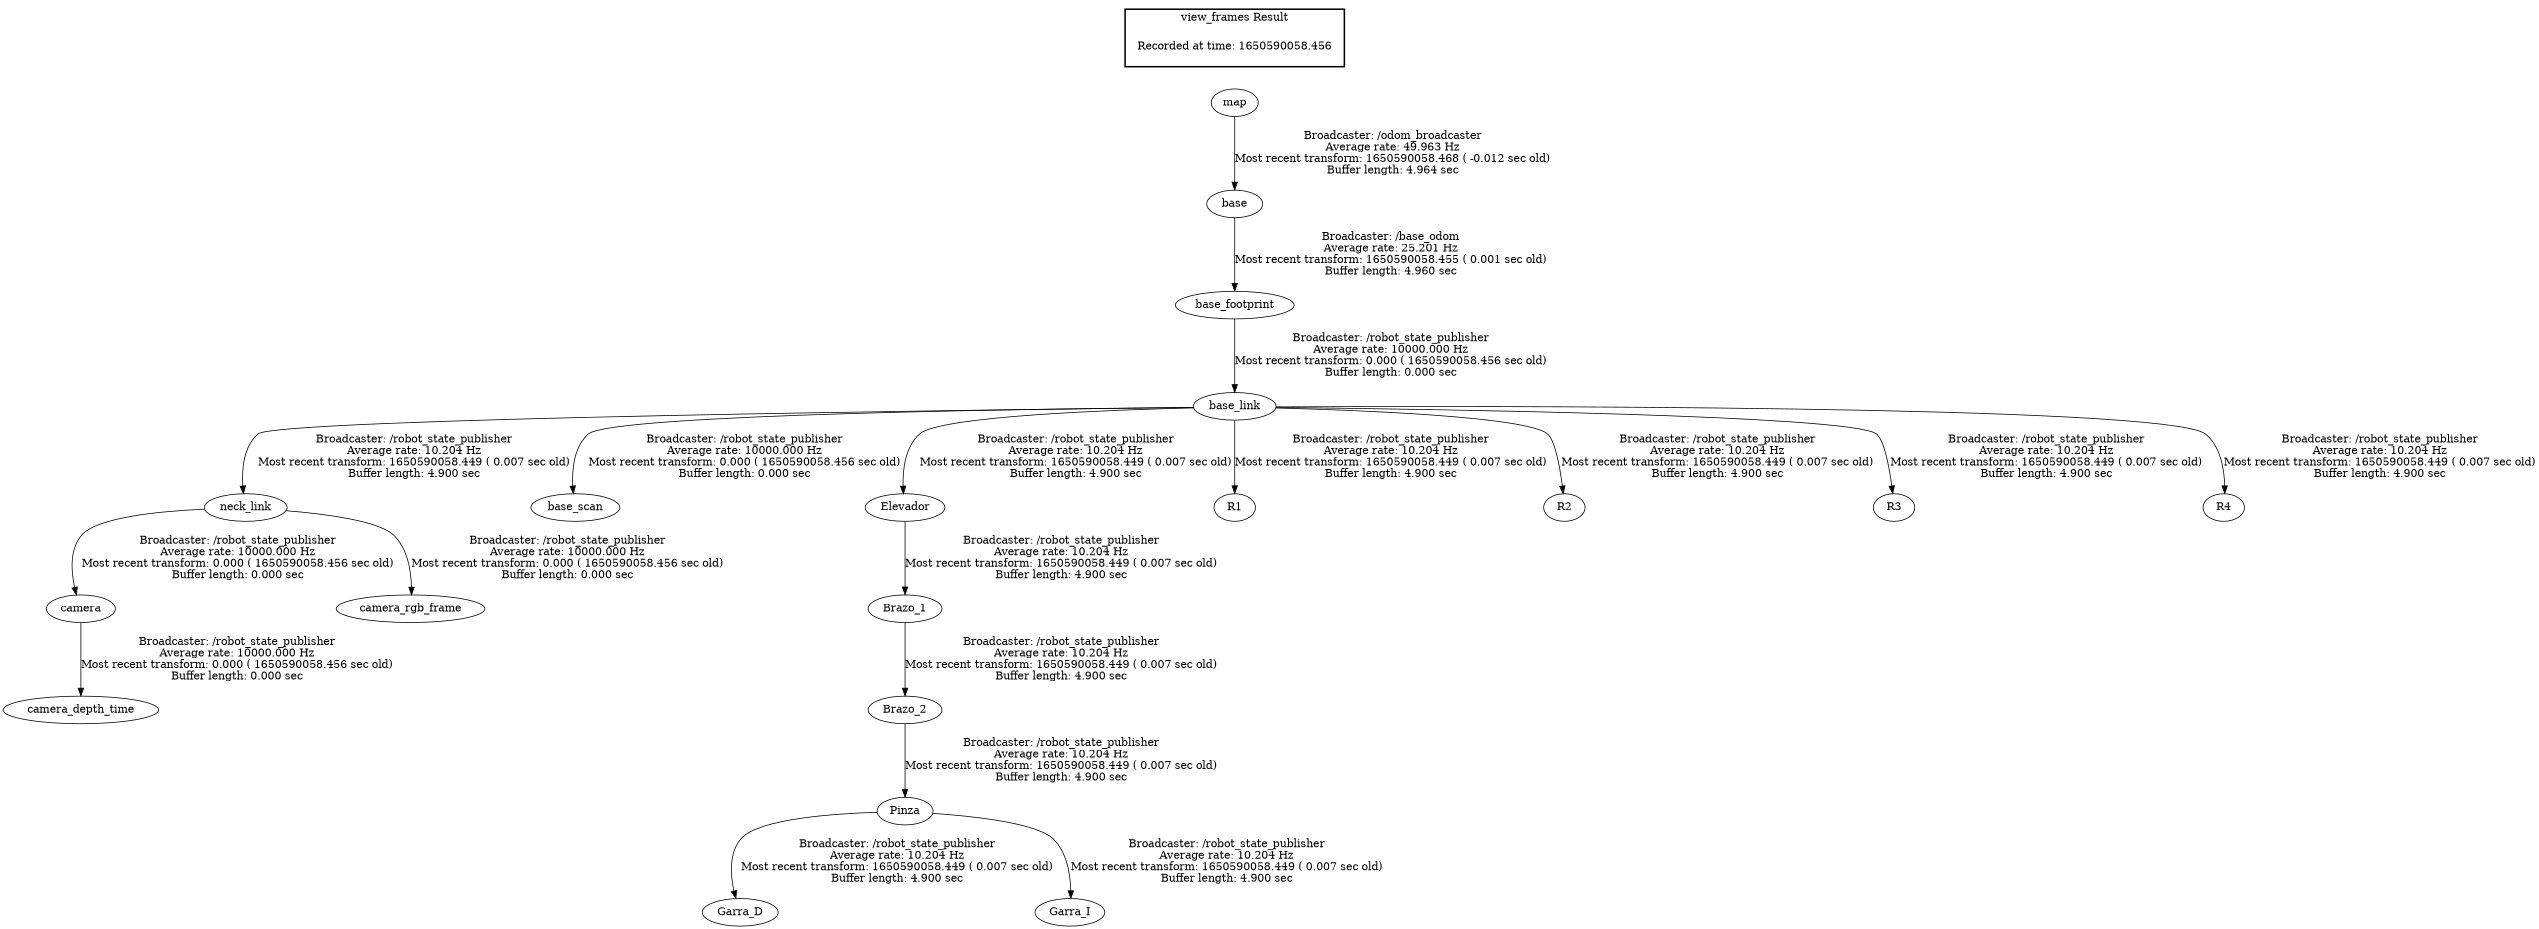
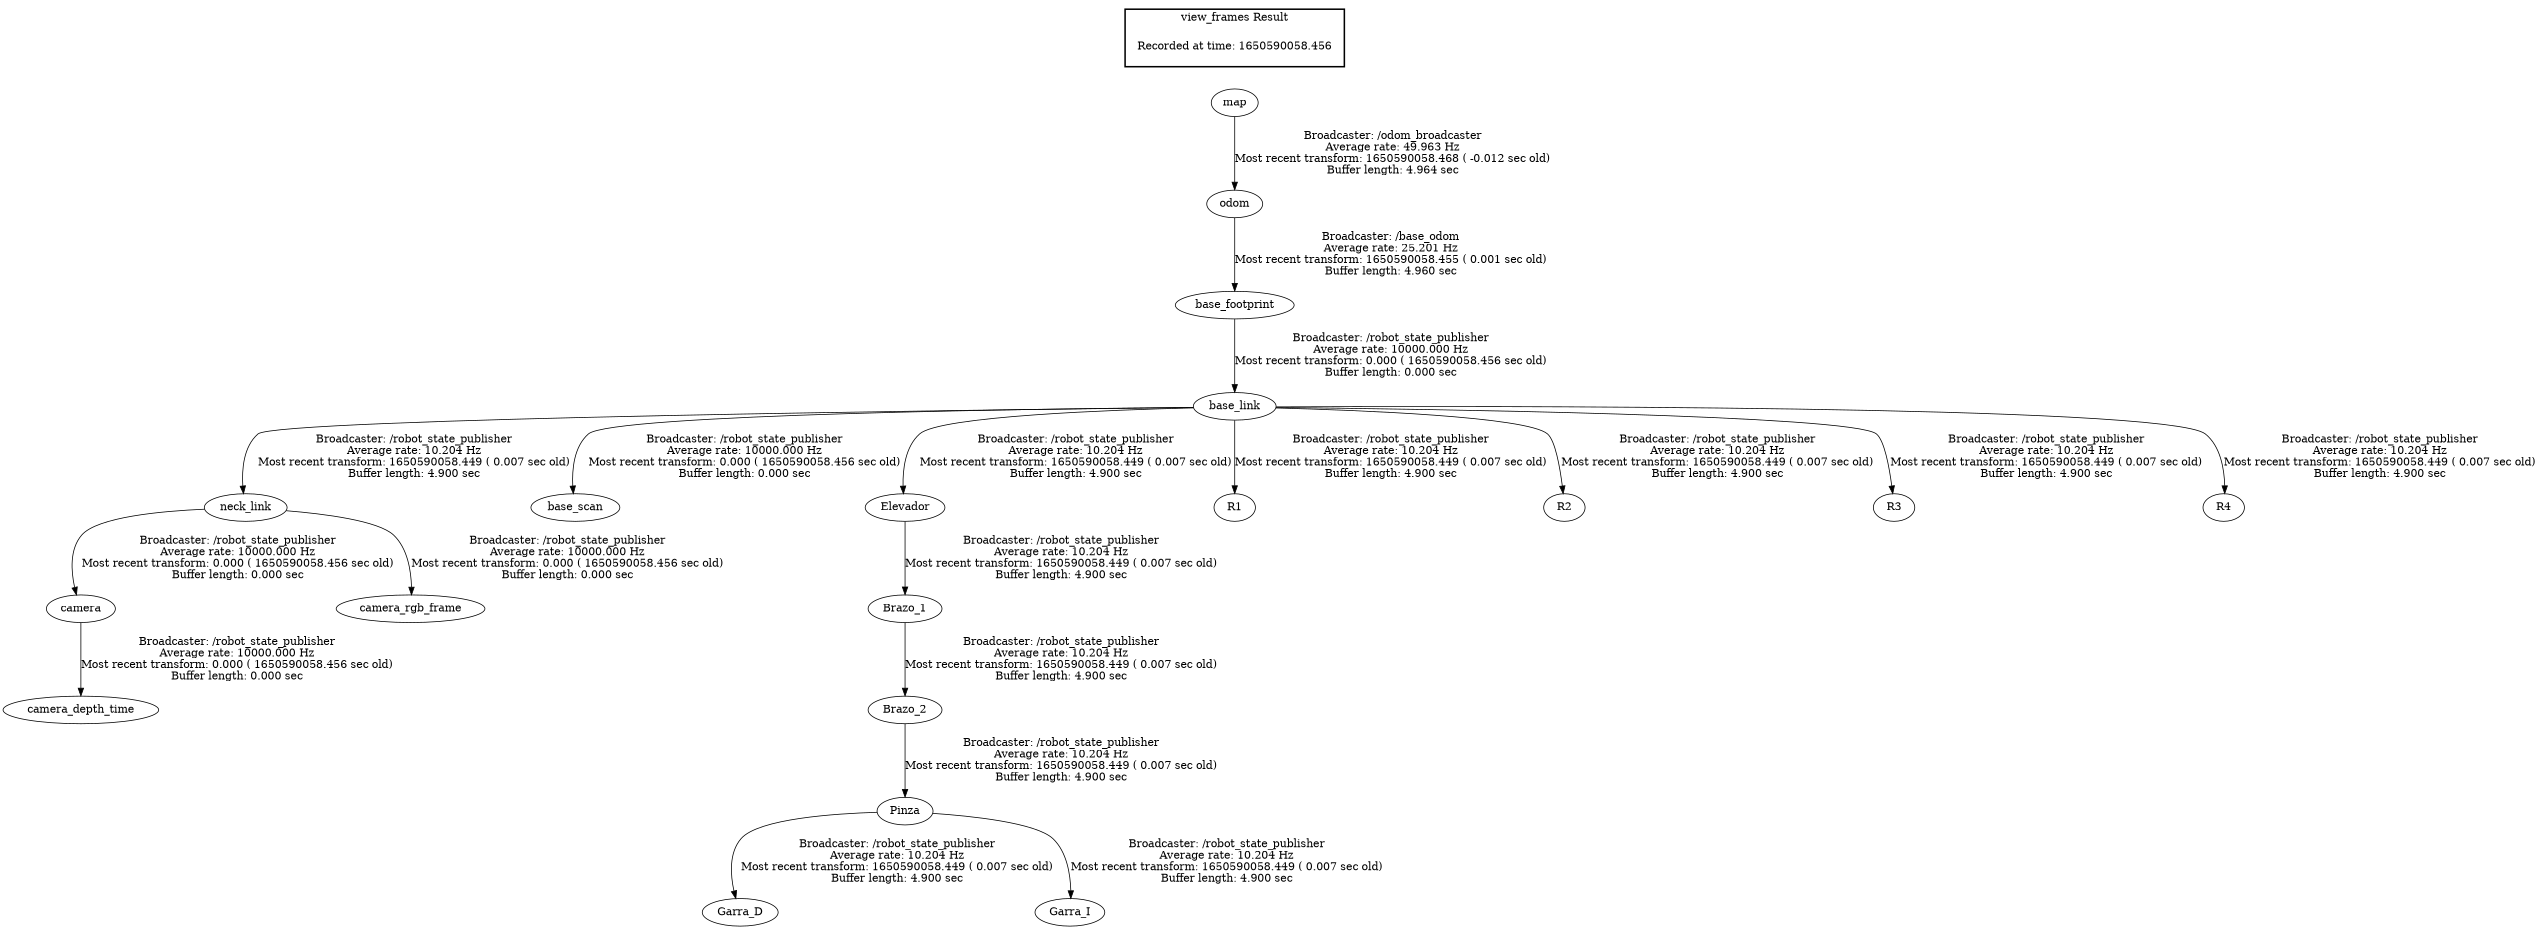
node "base": label "base" -> "odom"
